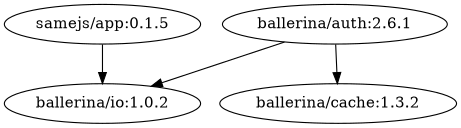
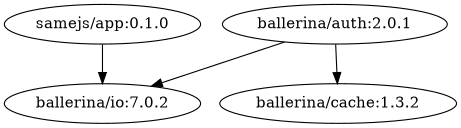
node "samejs/app:0.1.5": label "samejs/app:0.1.5" -> "samejs/app:0.1.0"
node "ballerina/auth:2.6.1": label "ballerina/auth:2.6.1" -> "ballerina/auth:2.0.1"
node "ballerina/io:1.0.2": label "ballerina/io:1.0.2" -> "ballerina/io:7.0.2"
